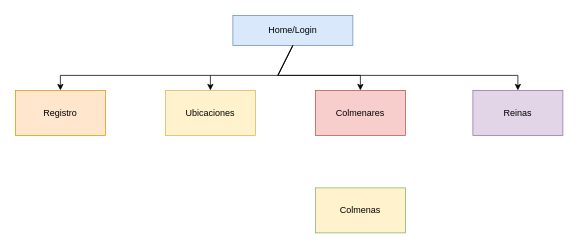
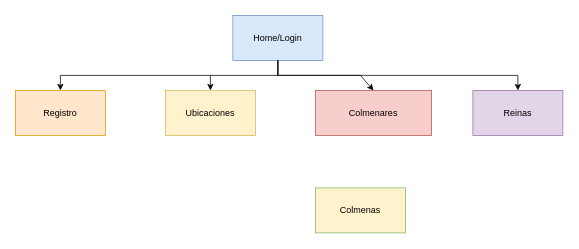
node "Home/Login": size 120x30 -> 90x45
node "Colmenares": size 90x45 -> 116x45
